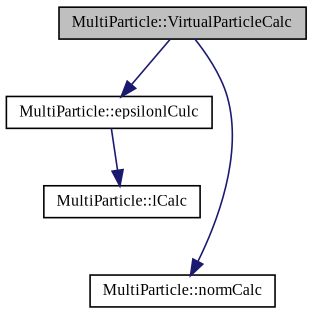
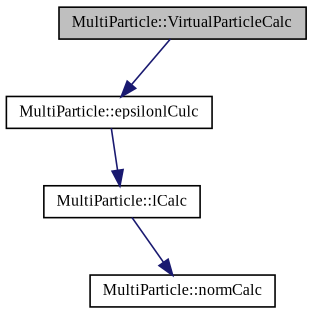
edge "MultiParticle::VirtualParticleCalc" -> "MultiParticle::normCalc": now "MultiParticle::lCalc" -> "MultiParticle::normCalc"
